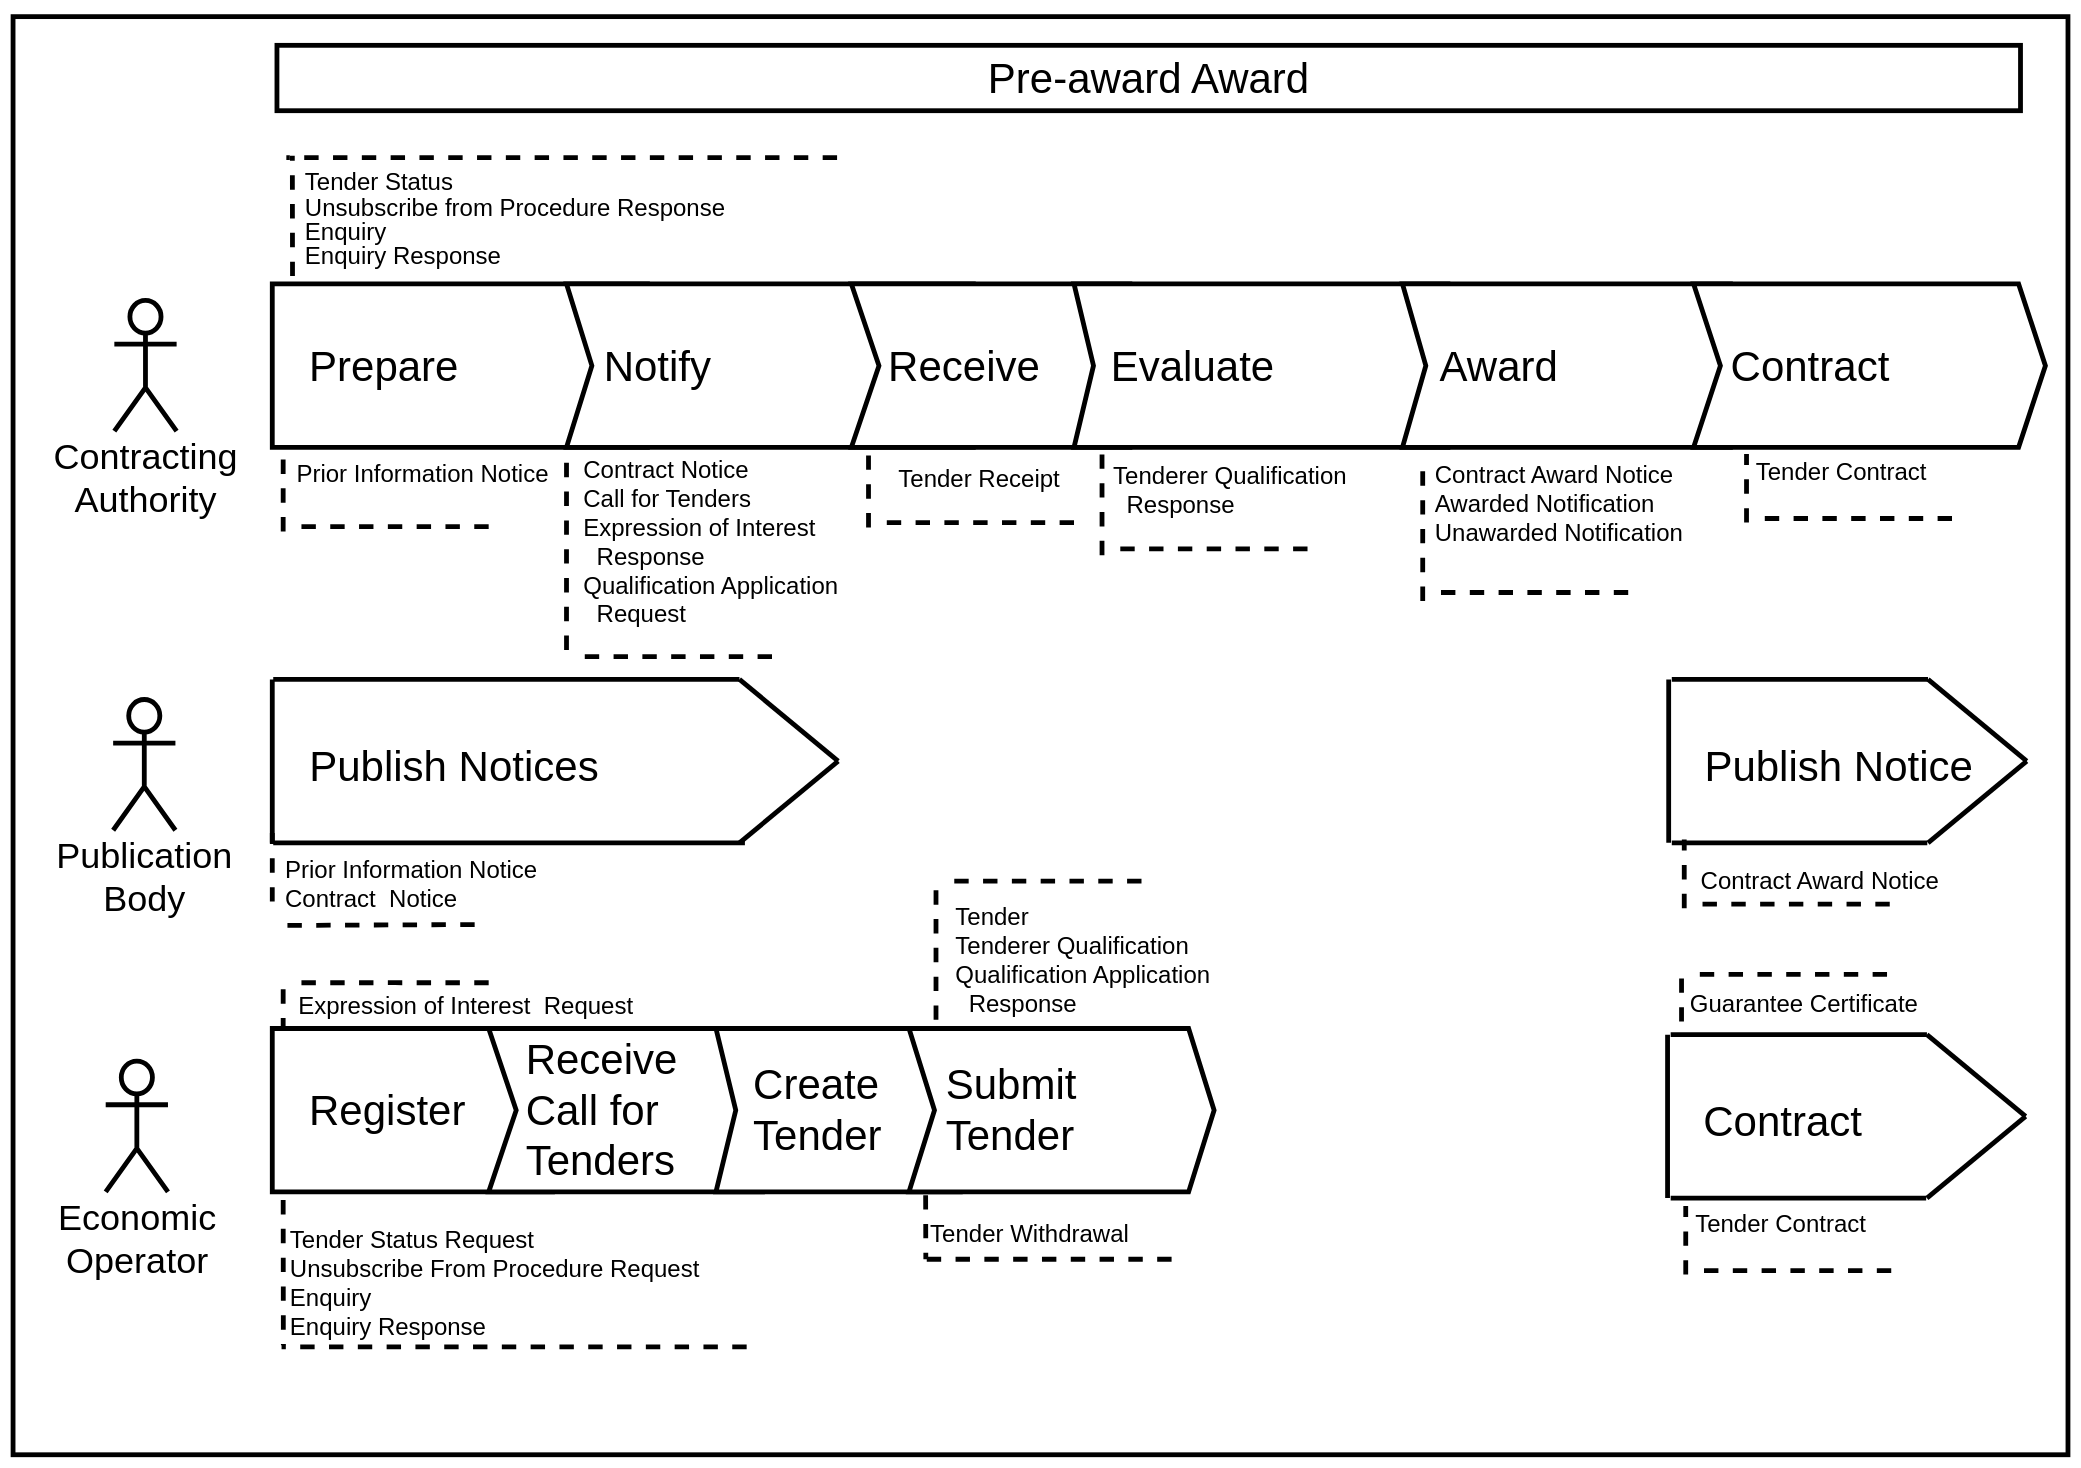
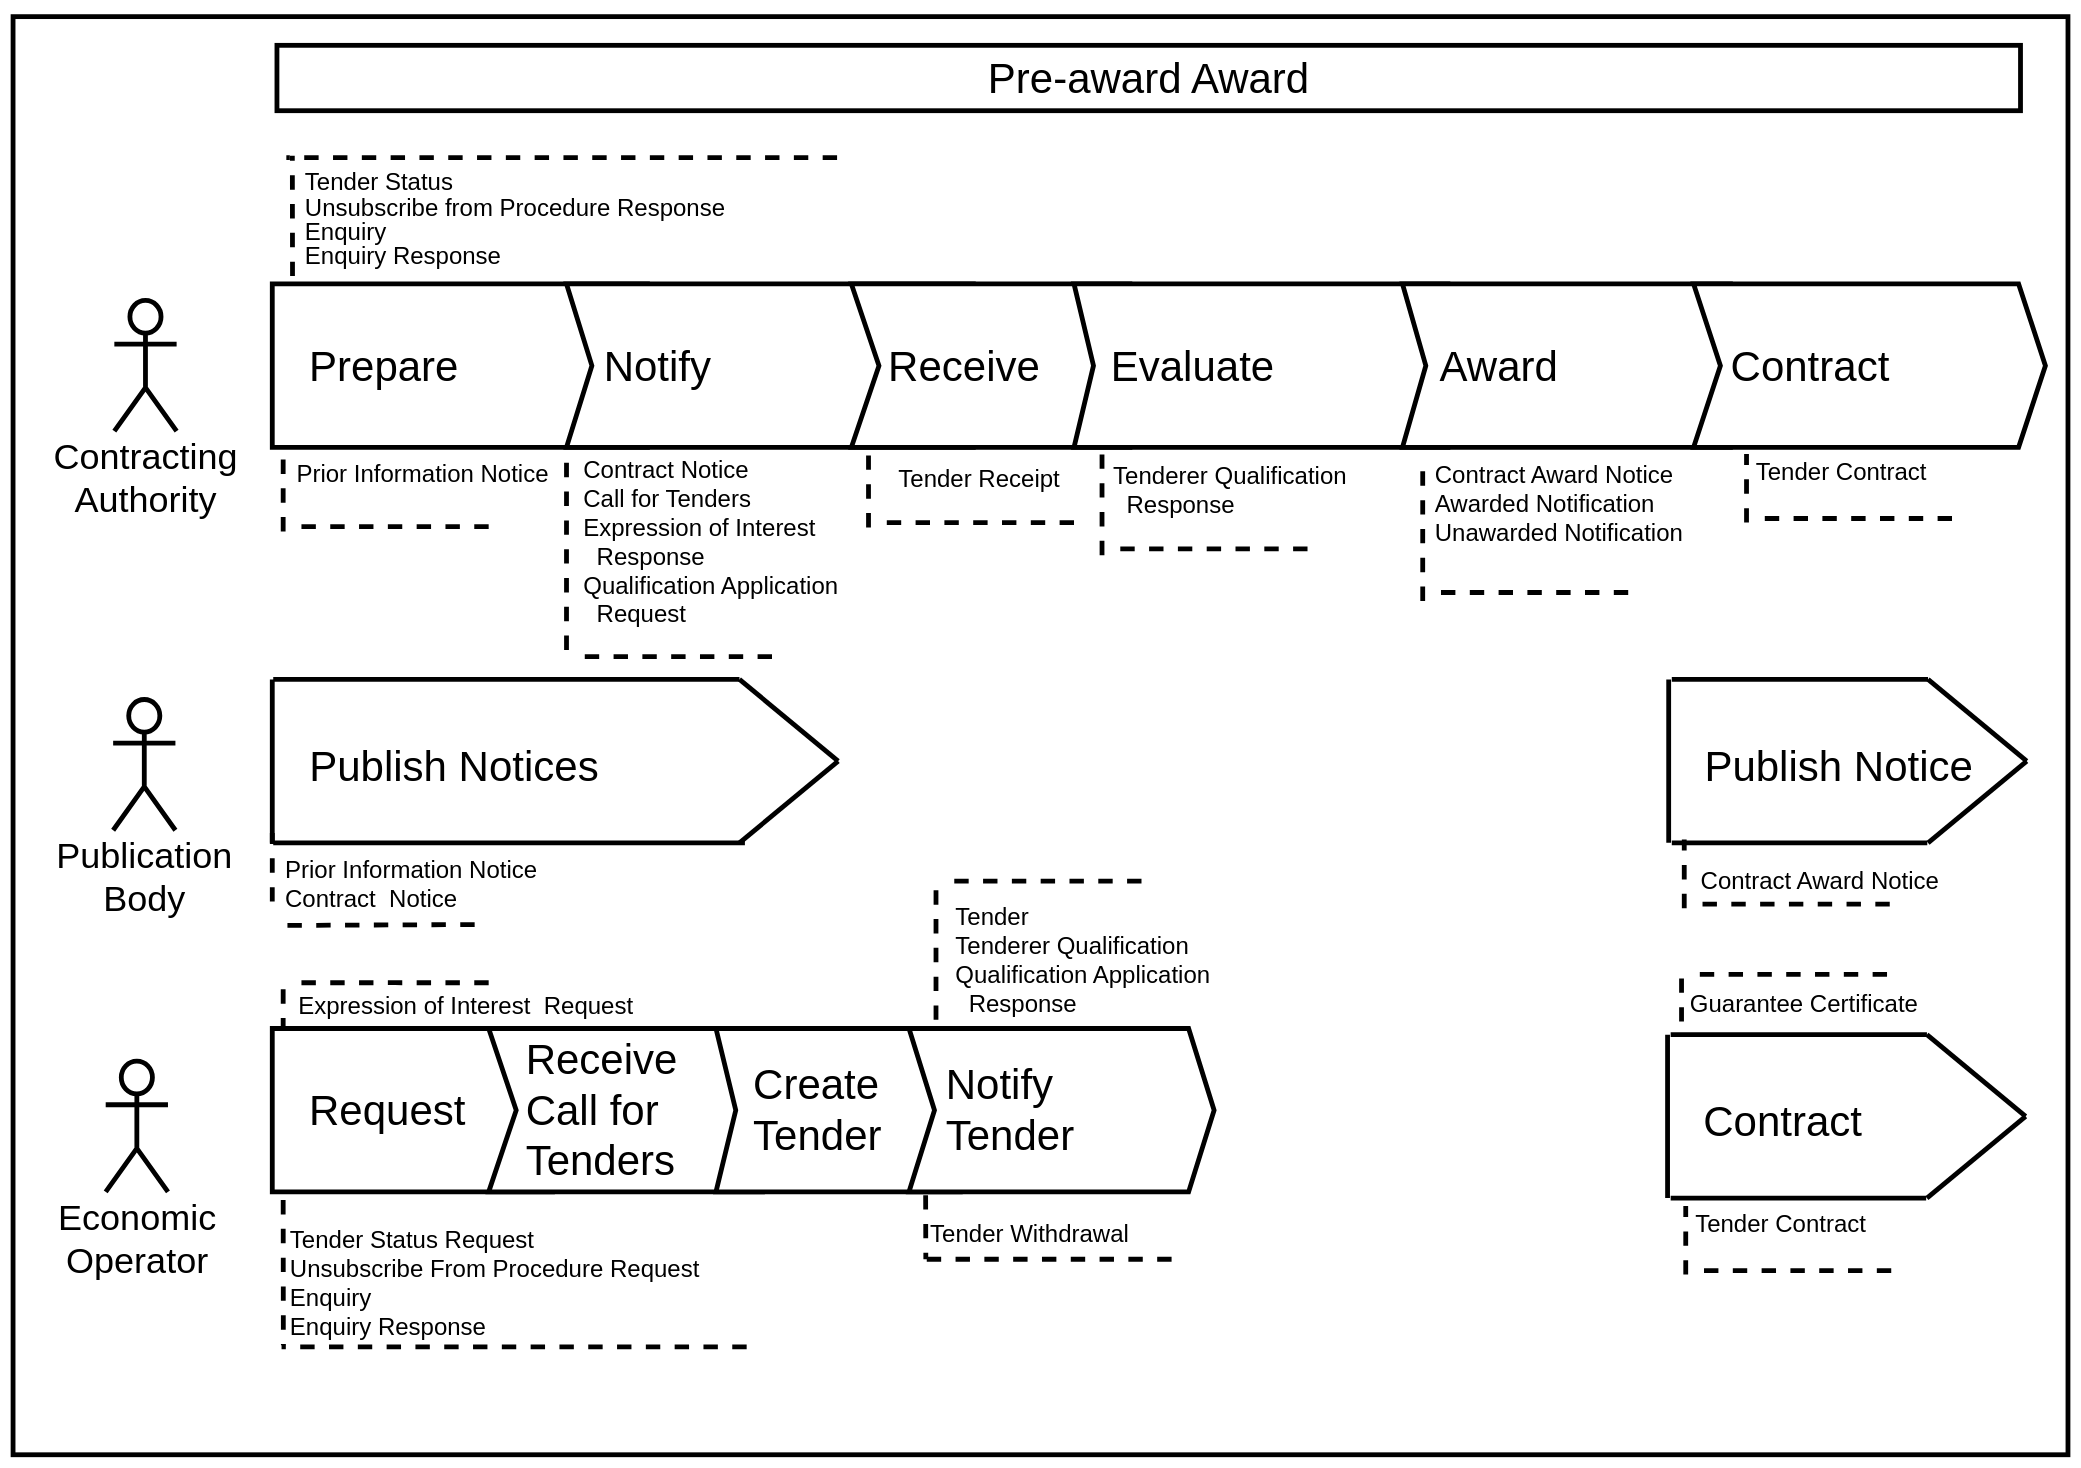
node "Register": label "Register" -> "Request"
node "SubmitTender": label "SubmitTender" -> "NotifyTender"
